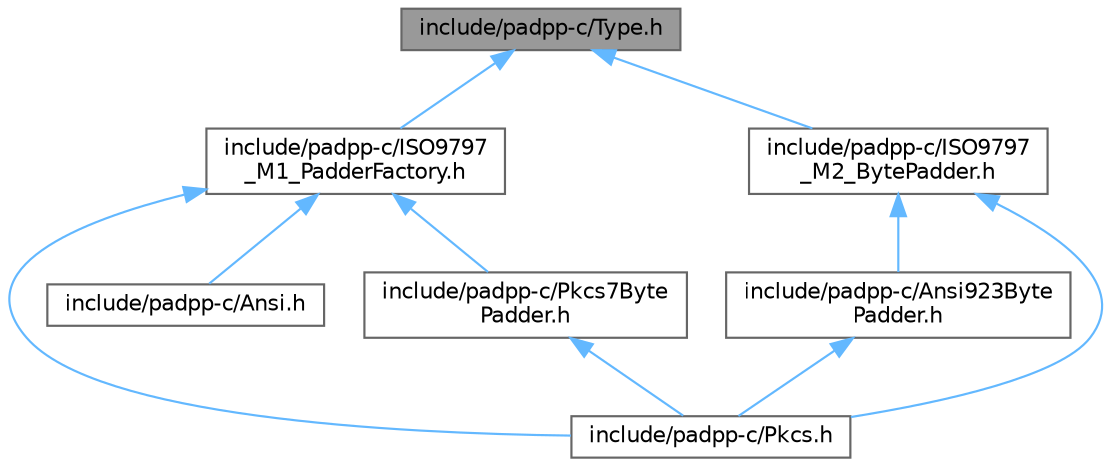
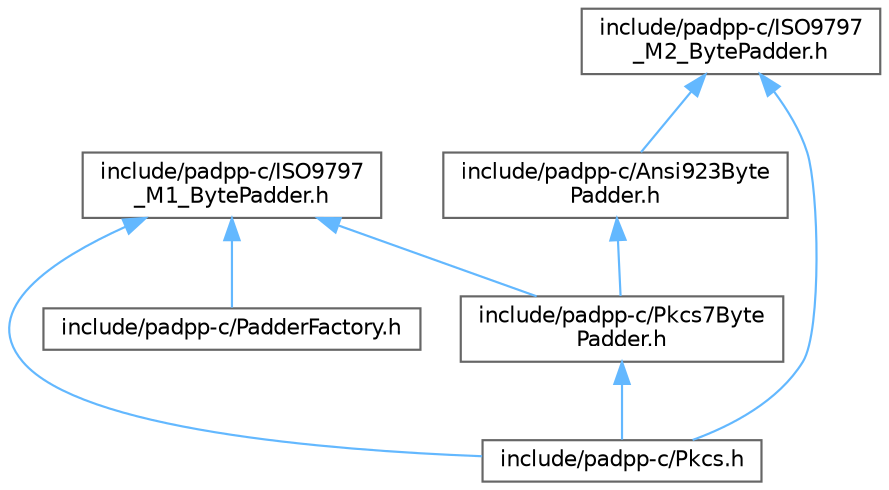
node "include/padpp-c/Type.h": removed
node "include/padpp-c/ISO9797 _M1_PadderFactory.h": label "include/padpp-c/ISO9797 _M1_PadderFactory.h" -> "include/padpp-c/ISO9797 _M1_BytePadder.h"
node "include/padpp-c/Ansi.h": label "include/padpp-c/Ansi.h" -> "include/padpp-c/PadderFactory.h"
edge "include/padpp-c/Pkcs.h" -> "include/padpp-c/Ansi923Byte Padder.h": now "include/padpp-c/Pkcs7Byte Padder.h" -> "include/padpp-c/Ansi923Byte Padder.h"
